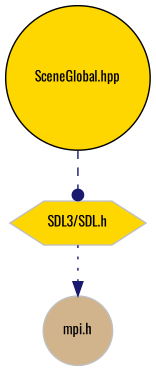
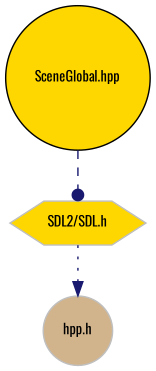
node "SDL3/SDL.h": label "SDL3/SDL.h" -> "SDL2/SDL.h"
node "mpi.h": label "mpi.h" -> "hpp.h"
